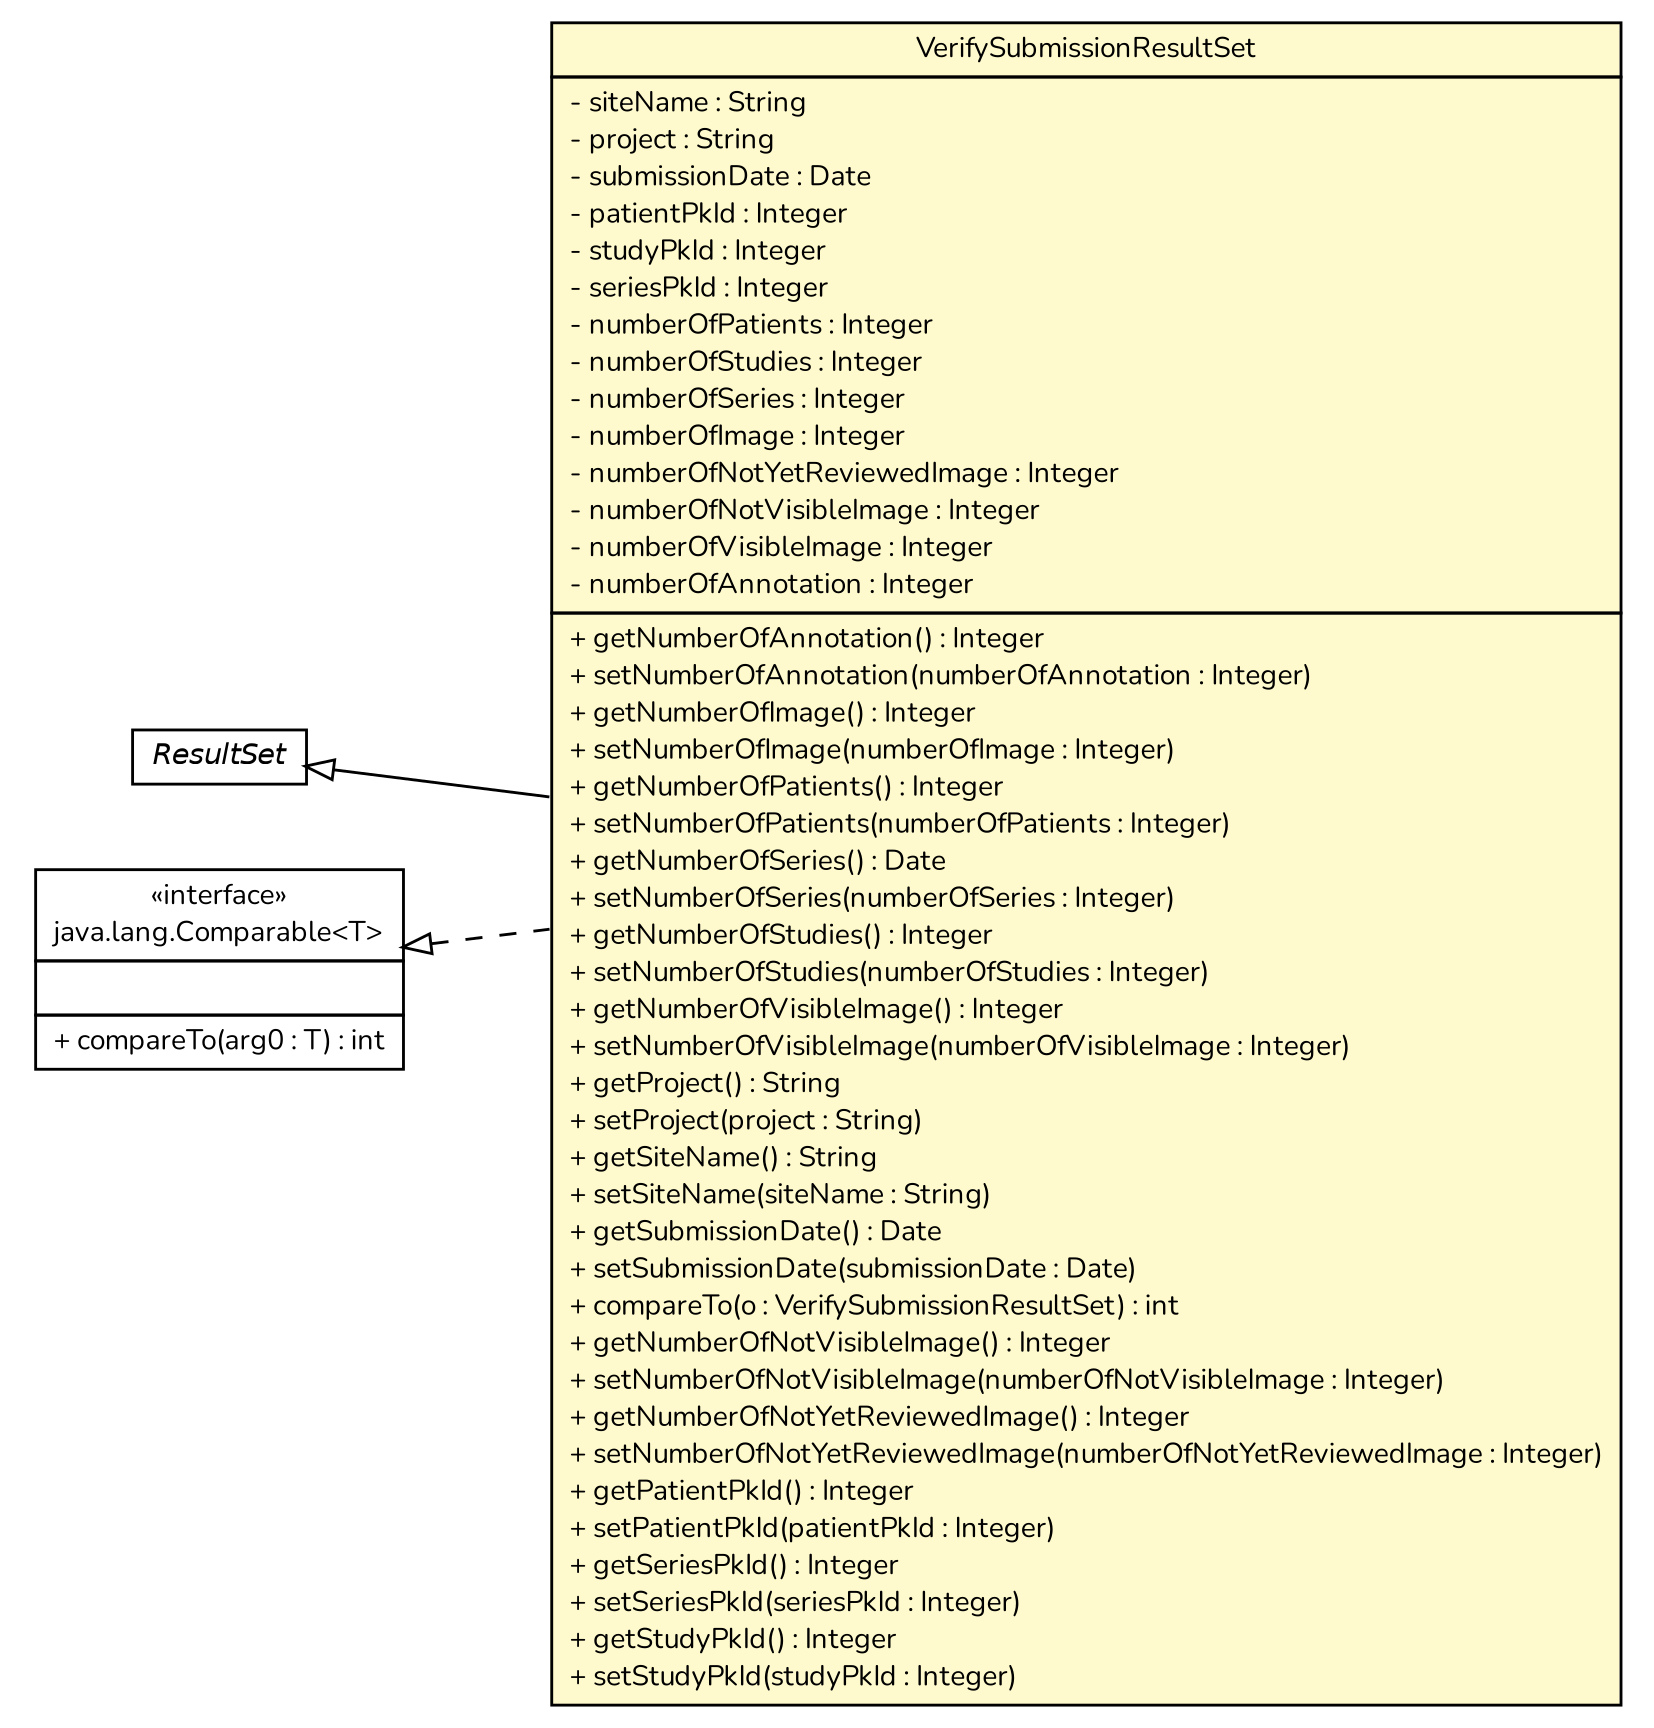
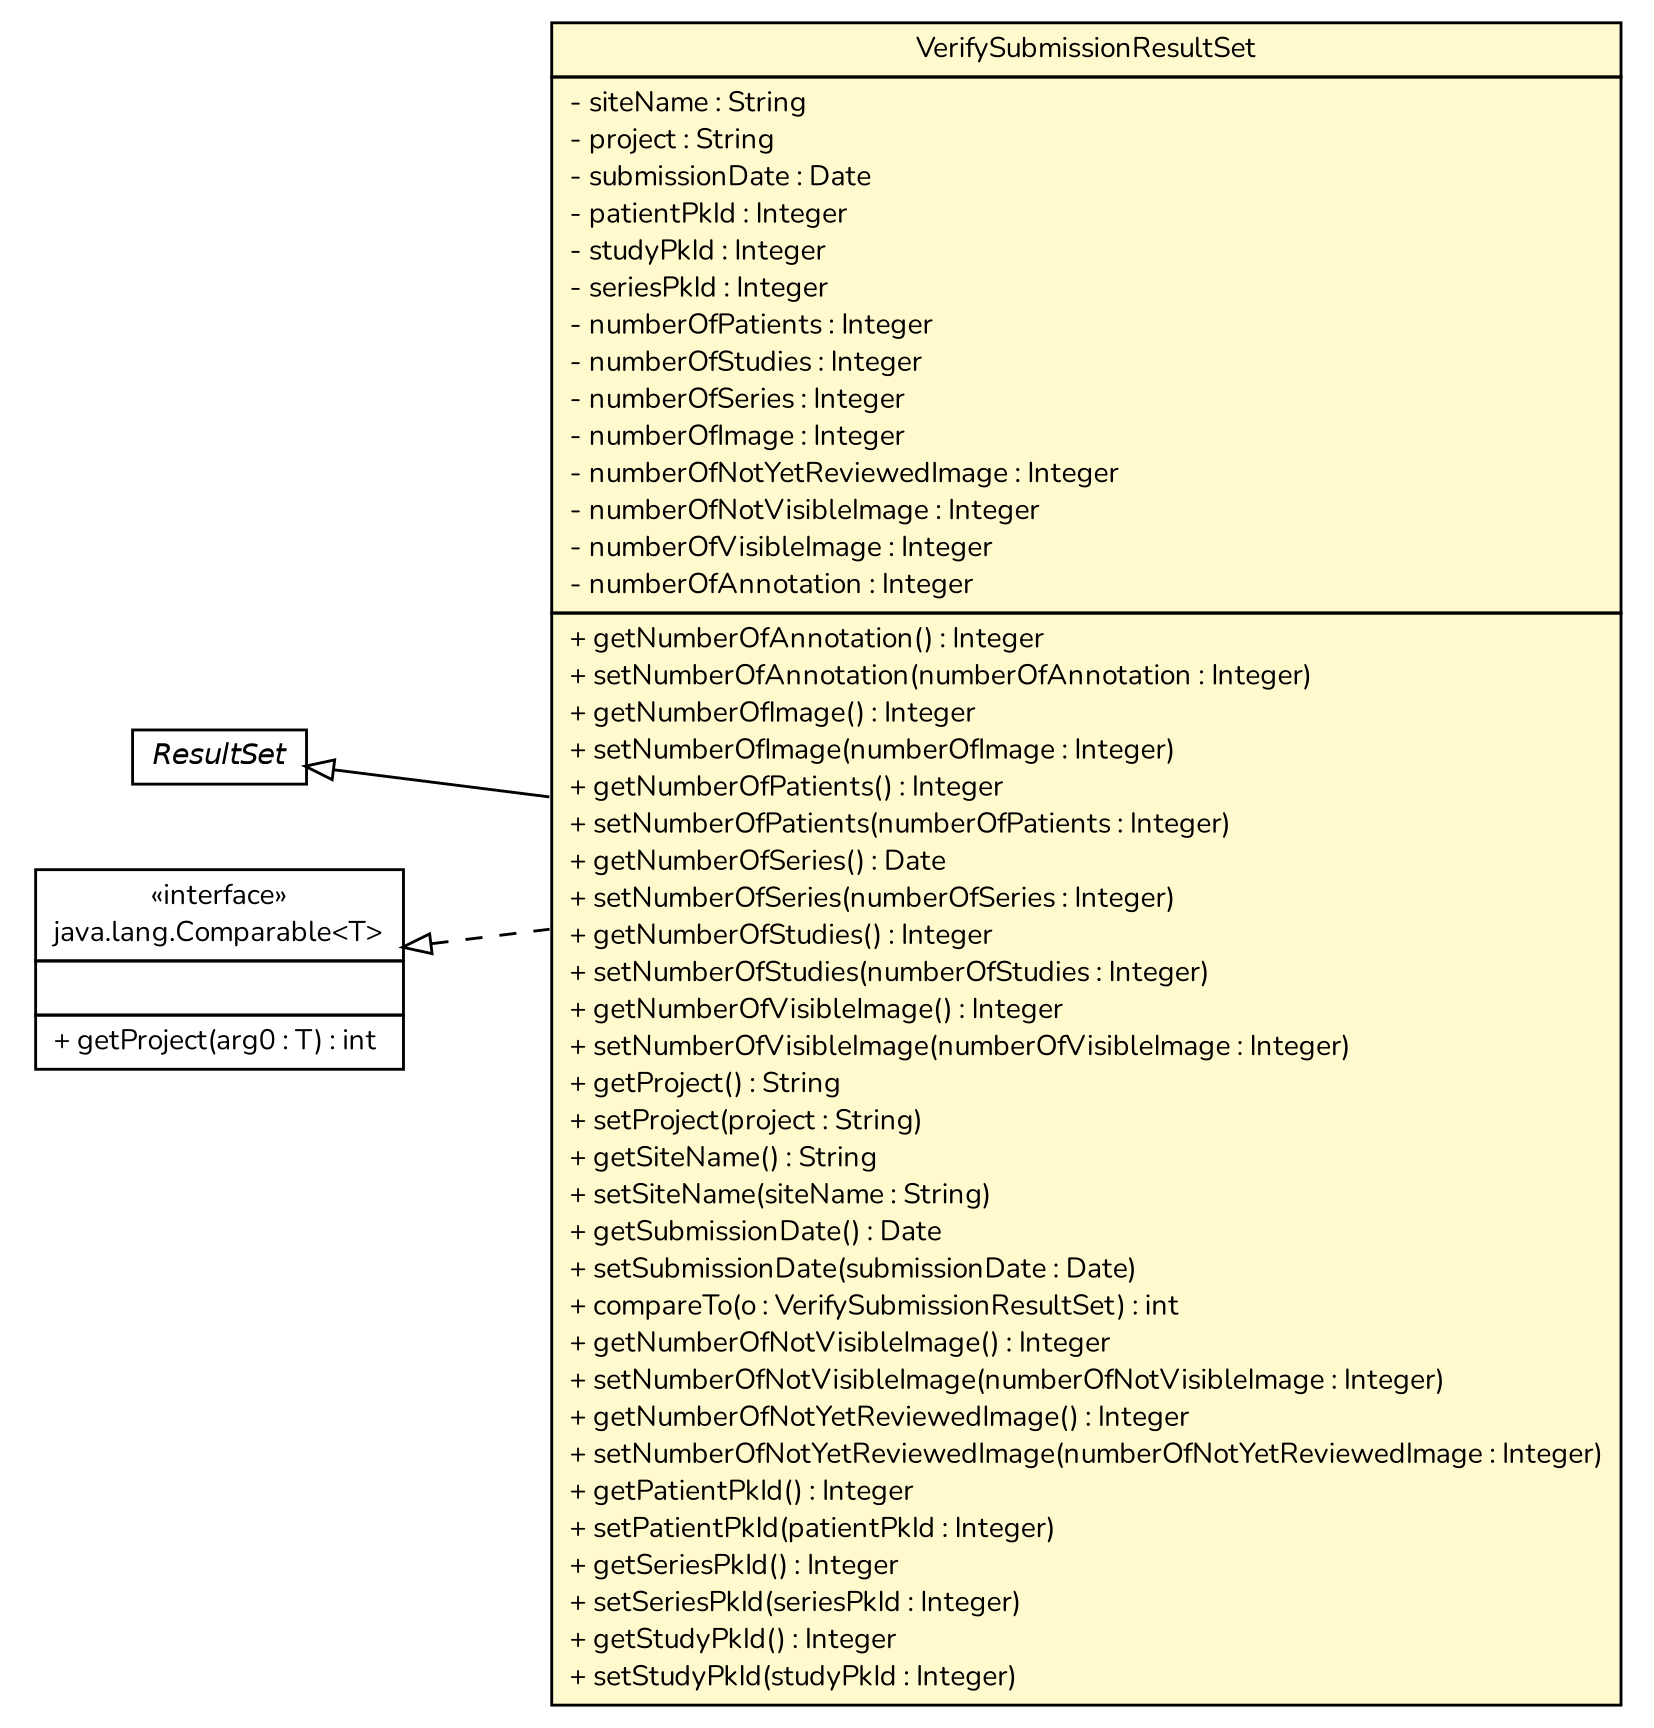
node "java.lang.Comparable<T>": text "+ compareTo(arg0 : T) : int" -> "+ getProject(arg0 : T) : int"
